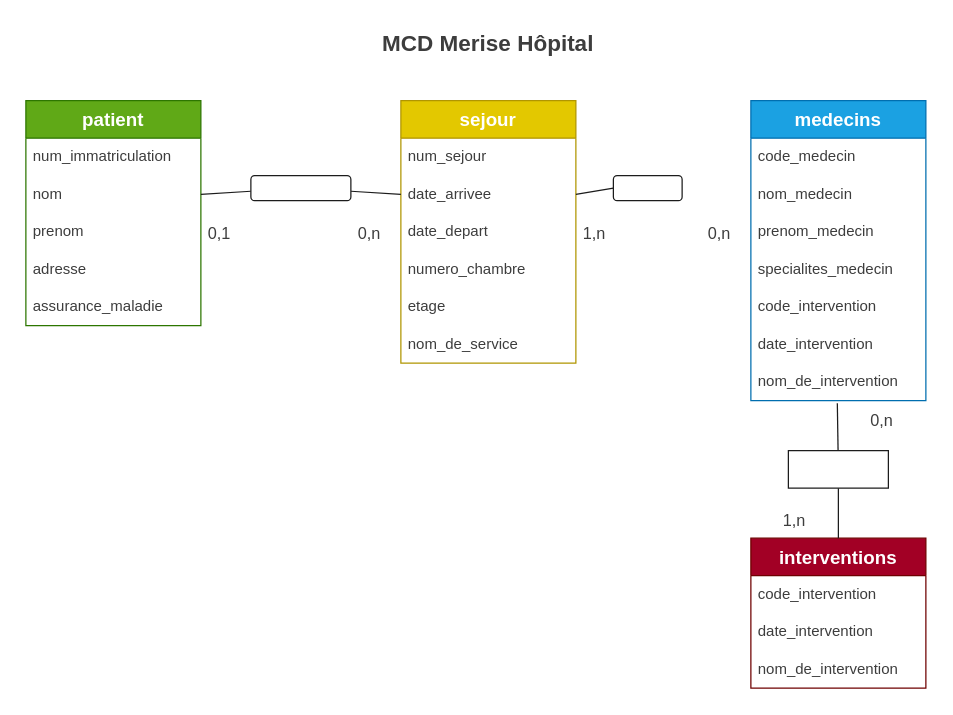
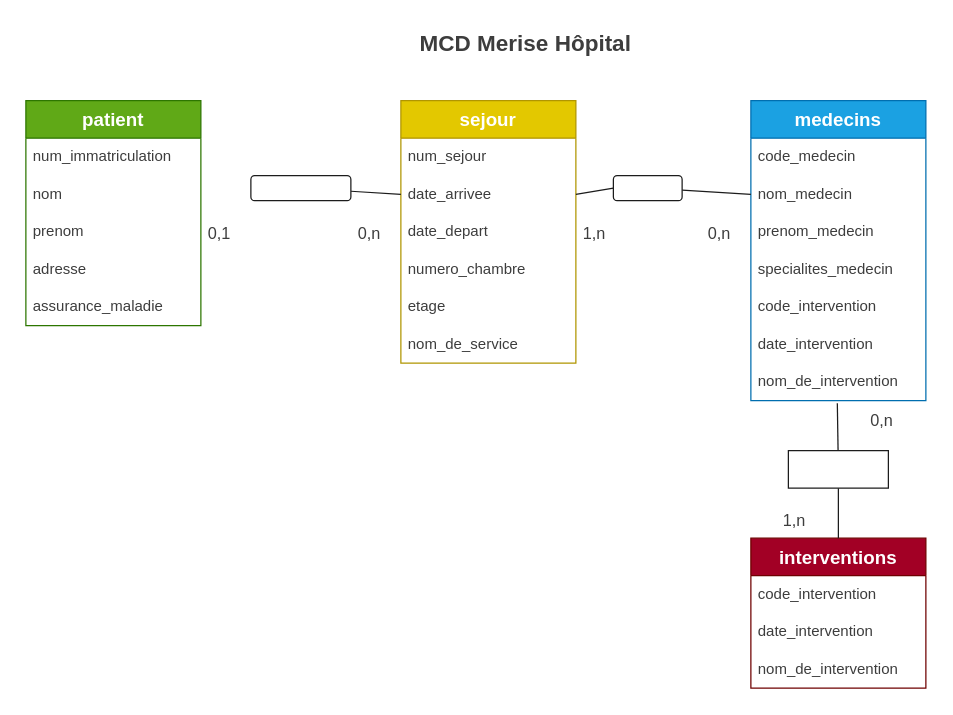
node "MCD Merise Hôpital": moved (488, 44) -> (526, 44)
edge "suivre" -- "nom_medecin": added
edge "effectuer" -- "nom": removed
